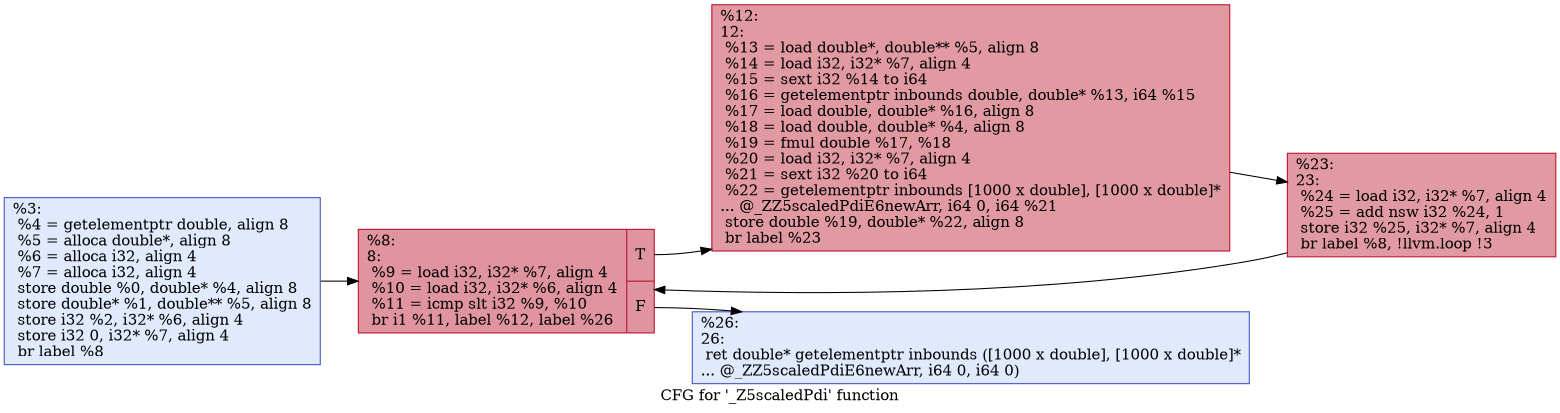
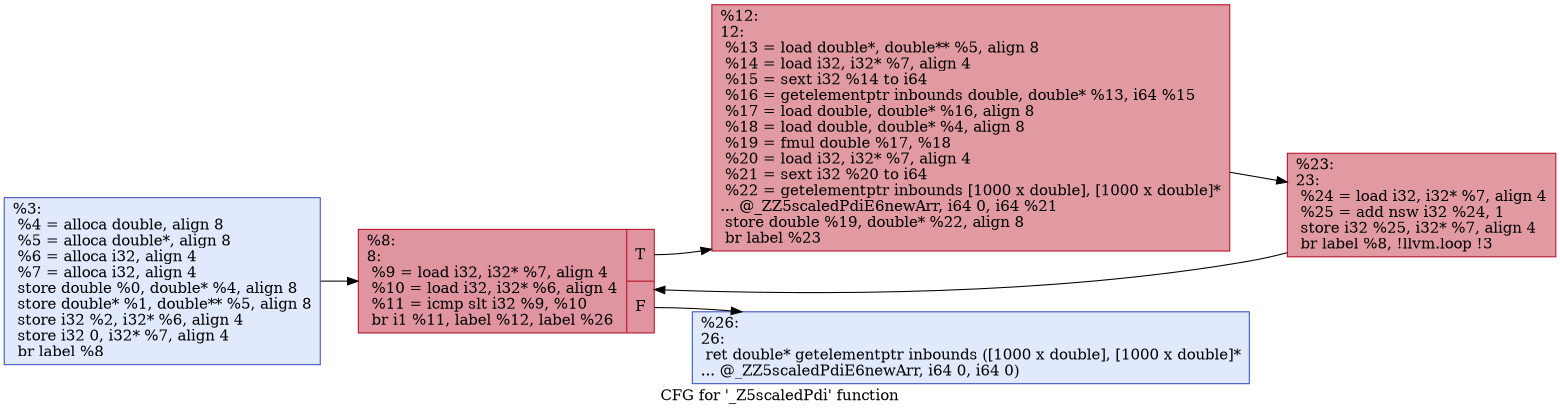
node "%3:": text "%4 = getelementptr double, align 8" -> "%4 = alloca double, align 8"
